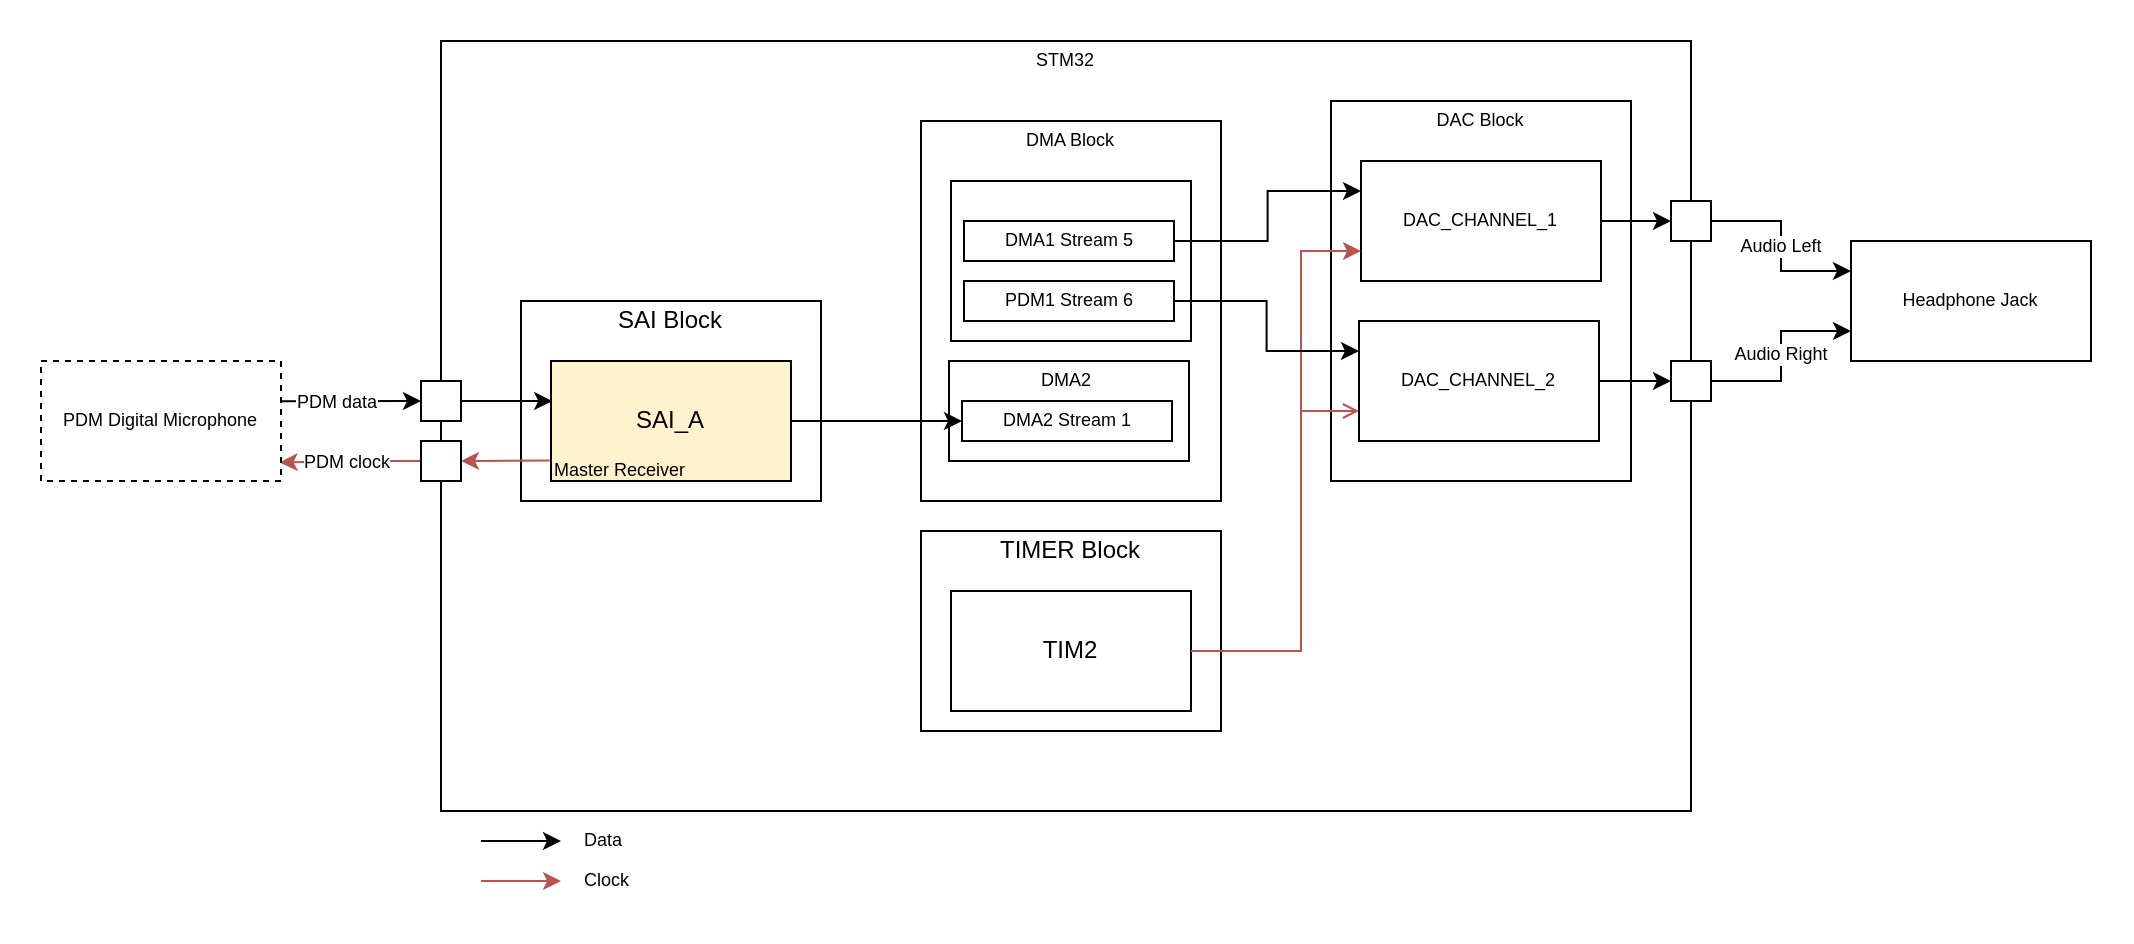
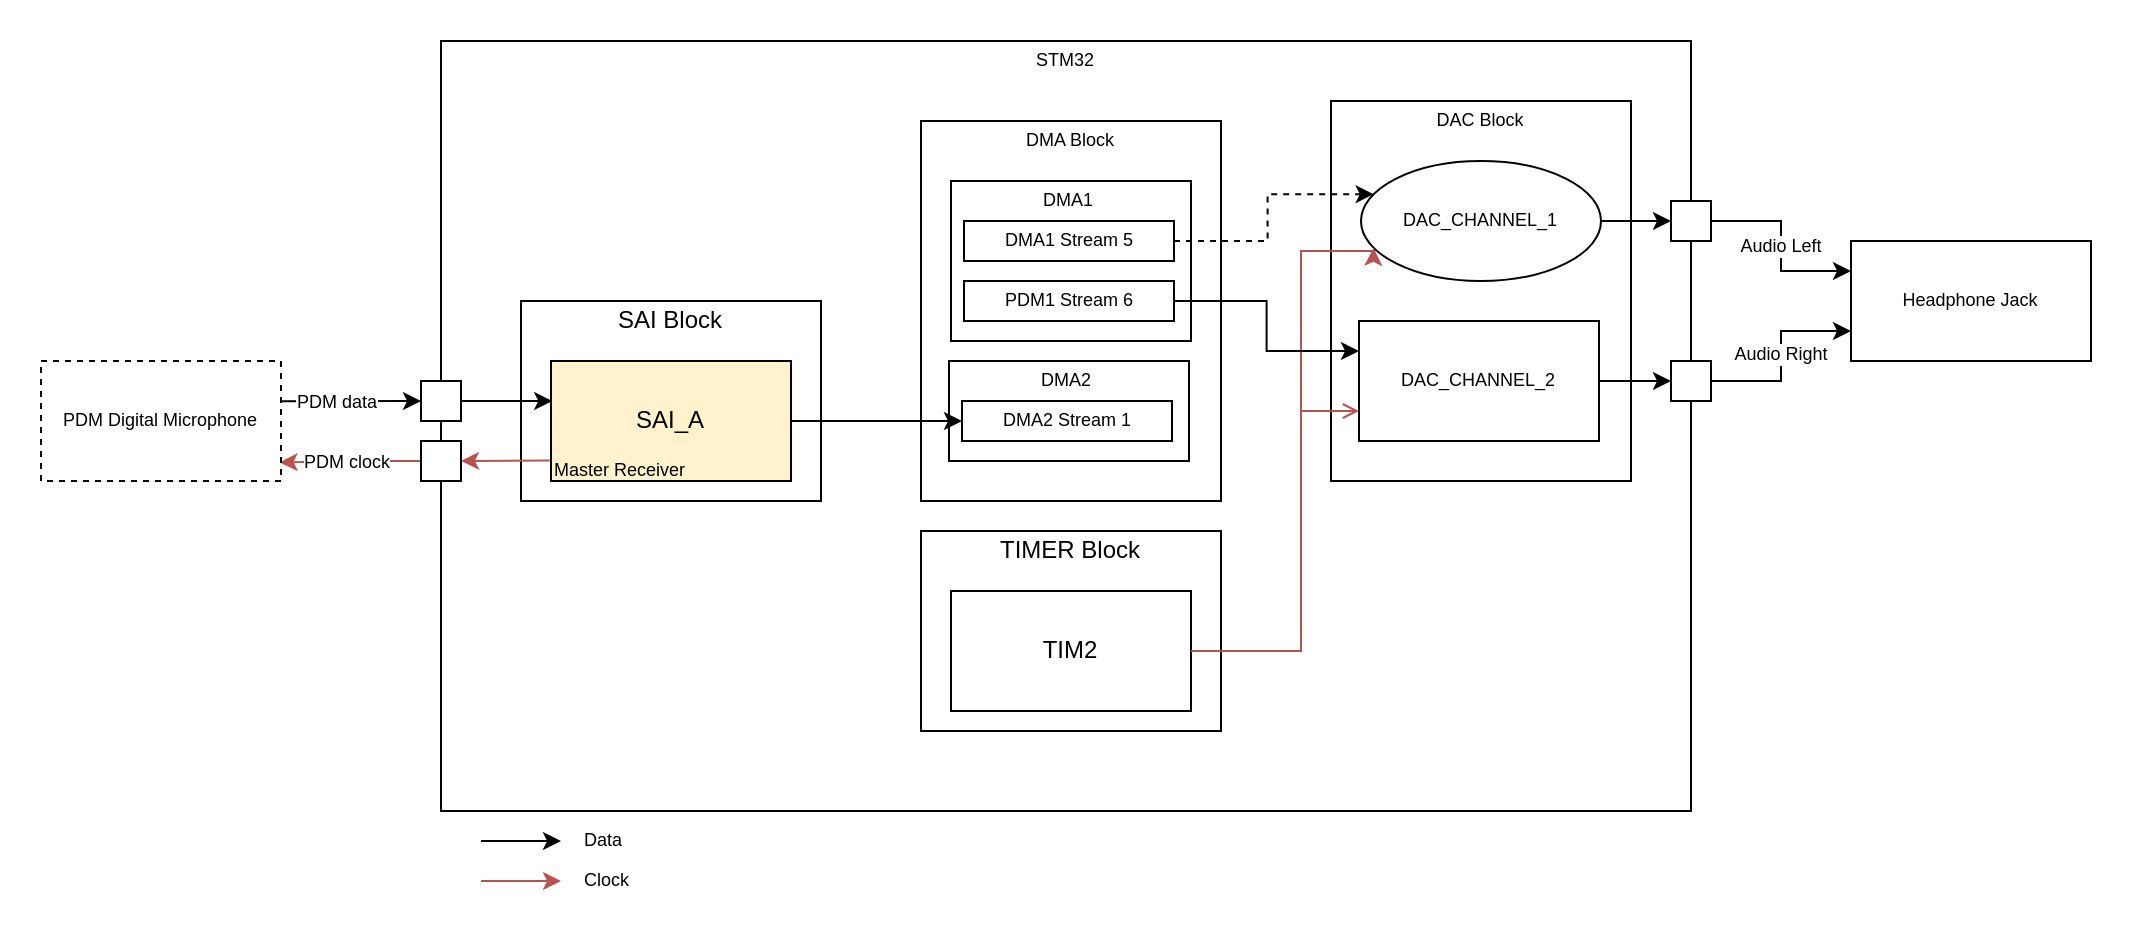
node "DMA1": added
edge "DMA1 Stream 5" -> "DAC_CHANNEL_1": style solid -> dashed
node "DAC_CHANNEL_1": shape rectangle -> ellipse
